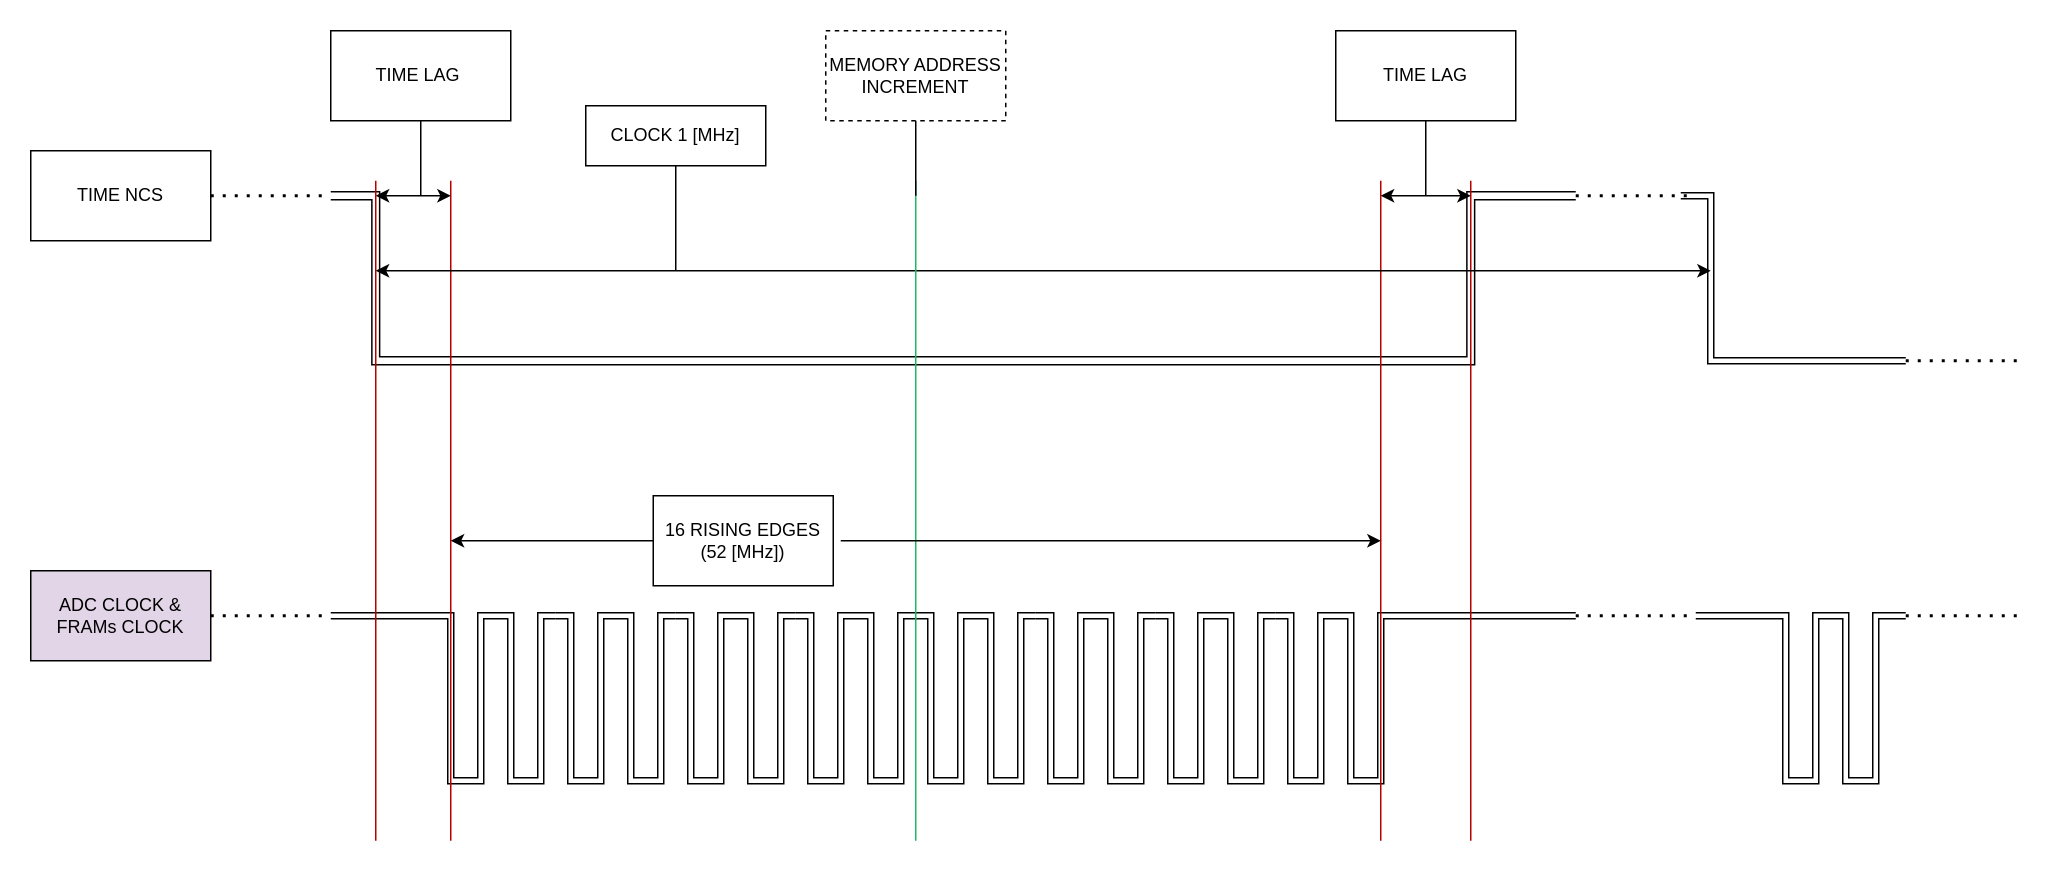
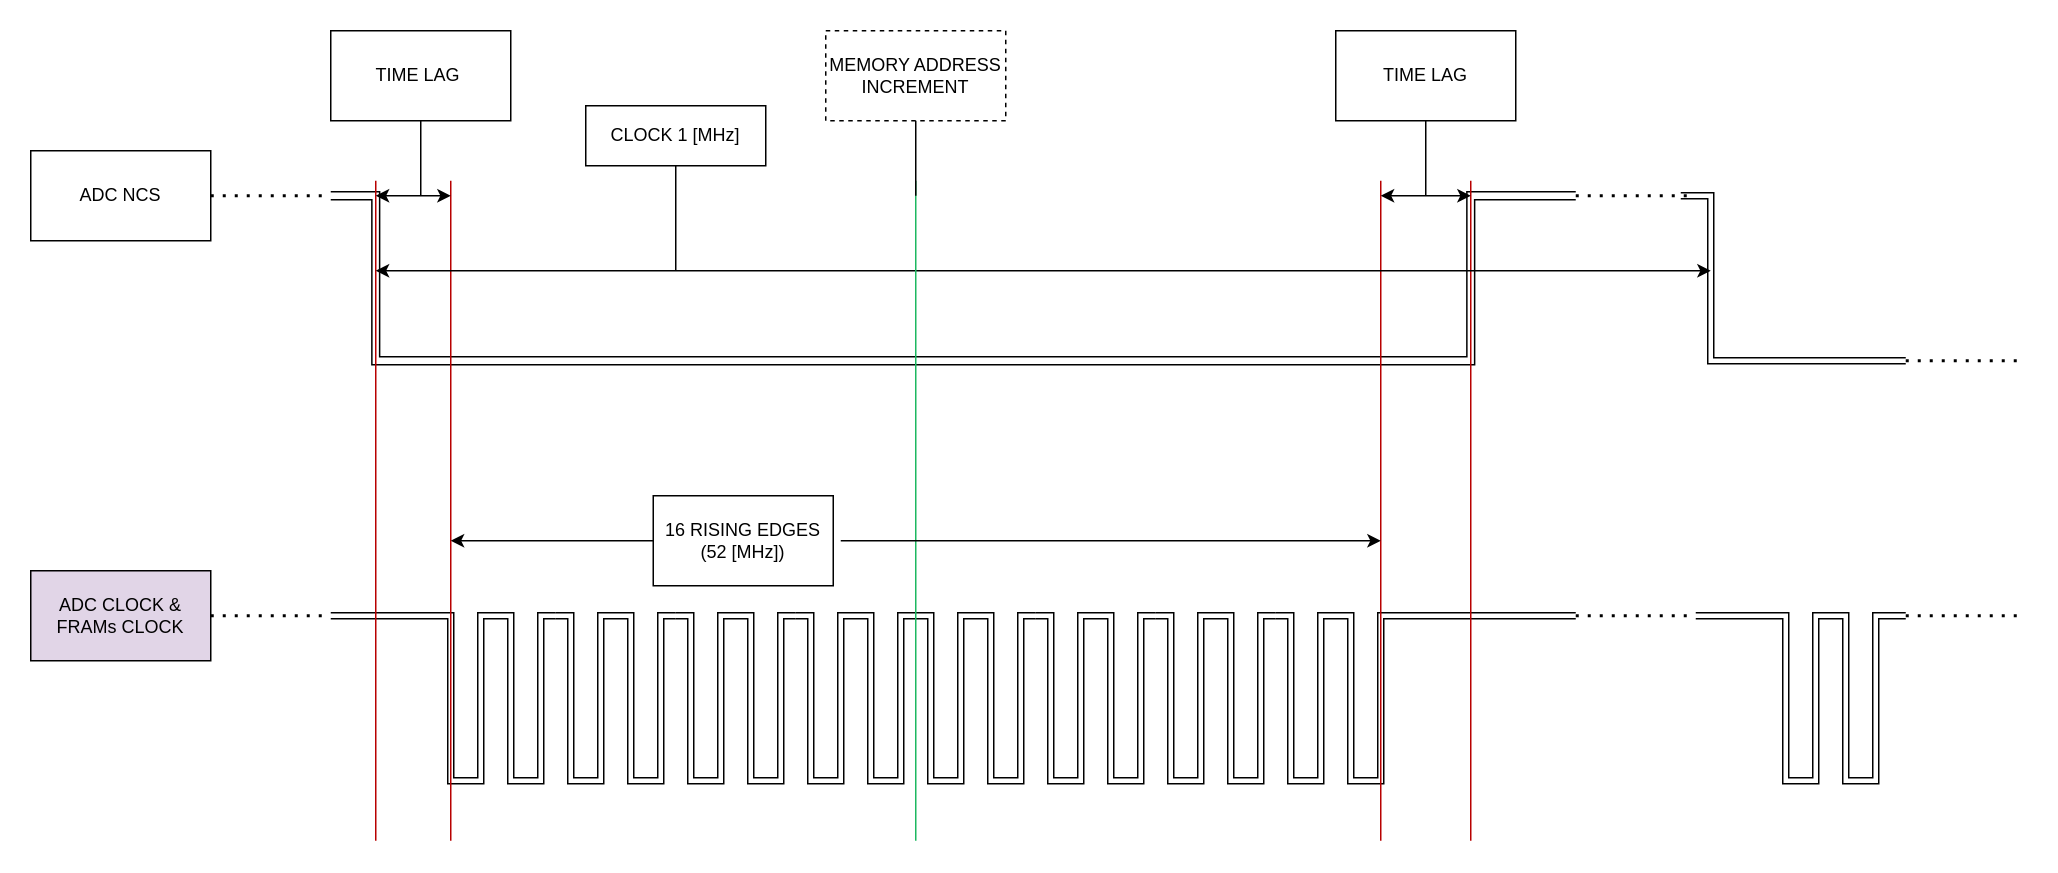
node "TIME NCS": label "TIME NCS" -> "ADC NCS"
